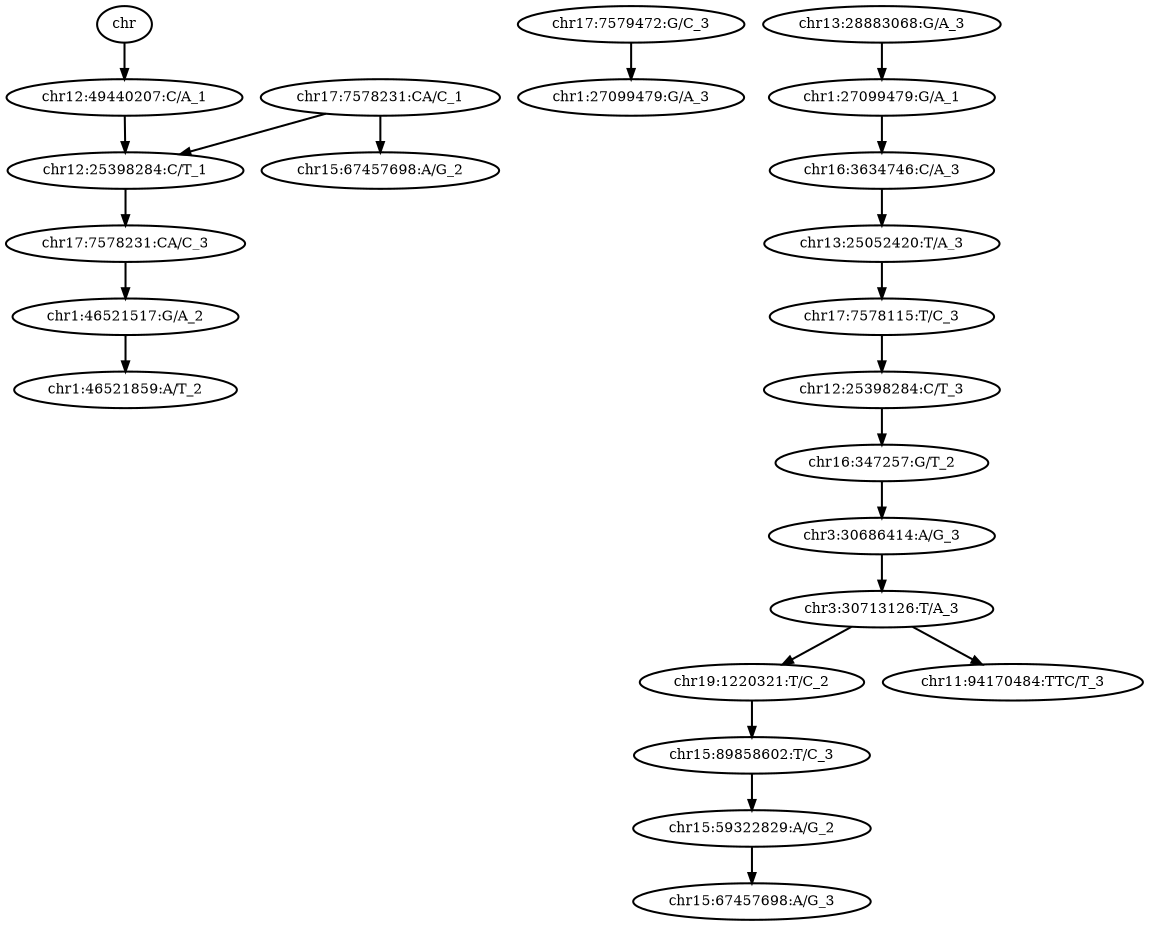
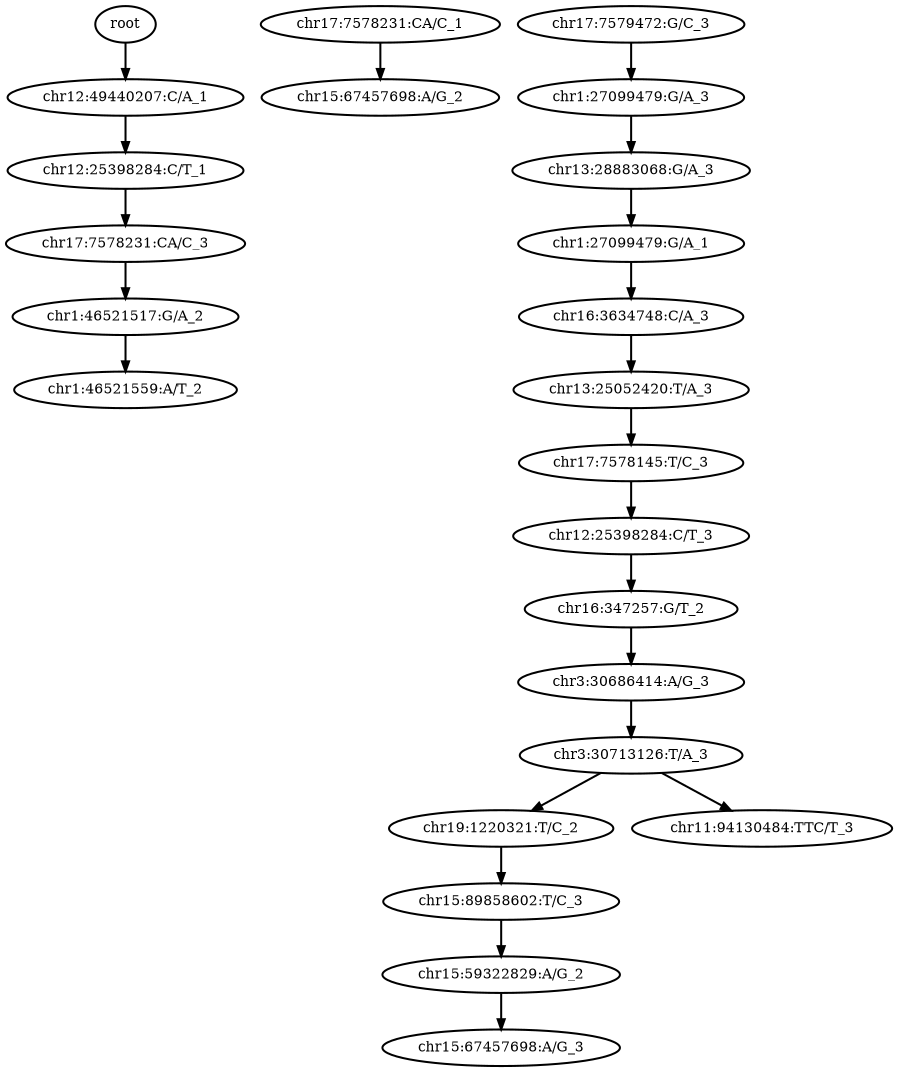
node "chr": label "chr" -> "root"
edge "chr1:27099479:G/A_3" -> "chr13:28883068:G/A_3": added
edge "chr17:7578231:CA/C_1" -> "chr12:25398284:C/T_1": removed
node "chr16:3634746:C/A_3": label "chr16:3634746:C/A_3" -> "chr16:3634748:C/A_3"
node "chr17:7578115:T/C_3": label "chr17:7578115:T/C_3" -> "chr17:7578145:T/C_3"
node "chr1:46521859:A/T_2": label "chr1:46521859:A/T_2" -> "chr1:46521559:A/T_2"
node "chr11:94170484:TTC/T_3": label "chr11:94170484:TTC/T_3" -> "chr11:94130484:TTC/T_3"
